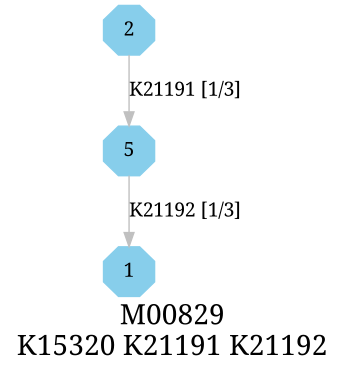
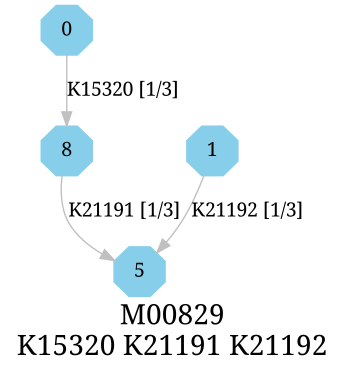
node "0": added
node "2": label "2" -> "8"
edge "5" -> "1": reversed
